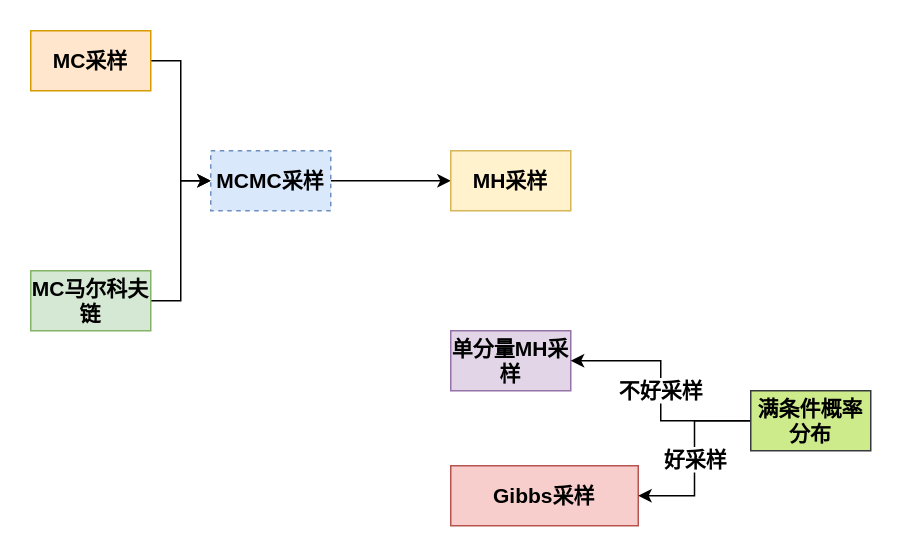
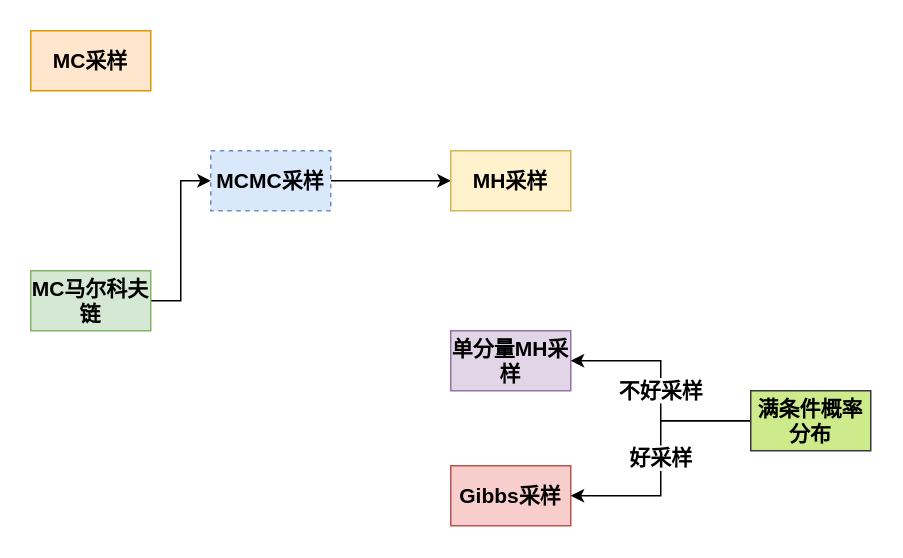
edge "MC采样" -> "MCMC采样": removed
node "Gibbs采样": size 188x60 -> 120x60
